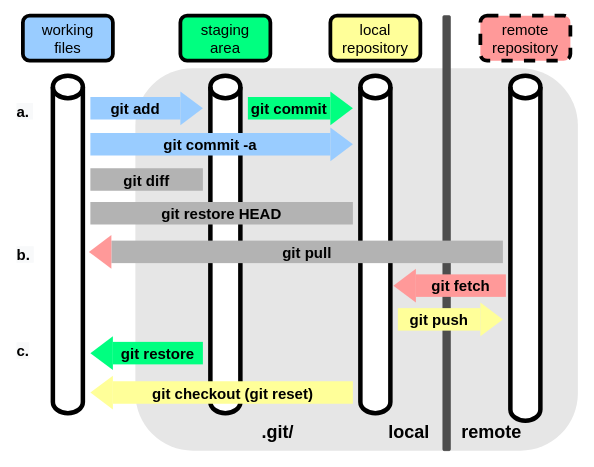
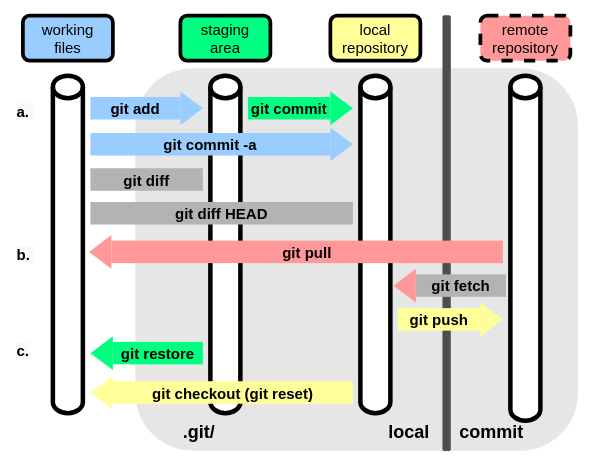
node "git restore HEAD": label "git restore HEAD" -> "git diff HEAD"
node "git pull": fillcolor #b3b3b3 -> #ff9999
node "git fetch": fillcolor #ff9999 -> #b3b3b3
node ".git/": moved (278, 432) -> (199, 432)
node "remote": label "remote" -> "commit"
